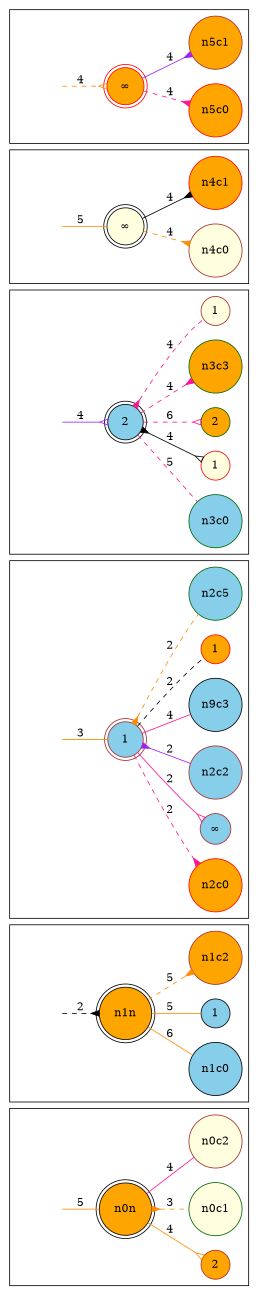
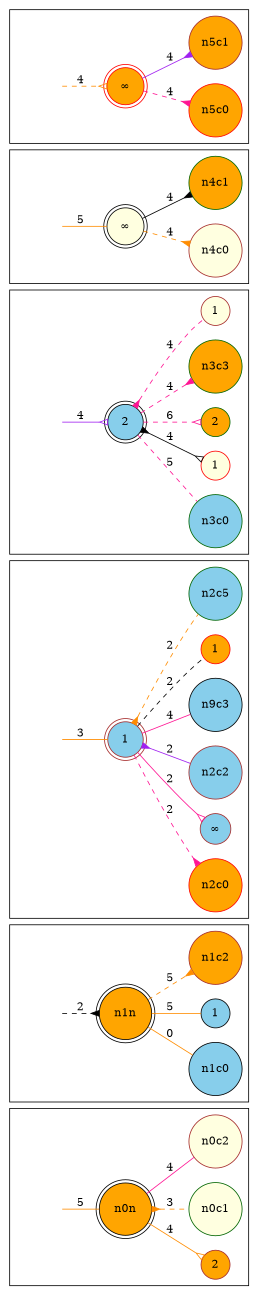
node "n4c1": color red -> darkgreen
edge "n1n" -- "n1c0": label "6" -> "0"
